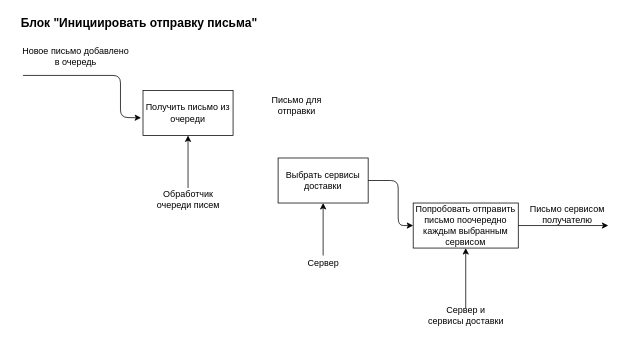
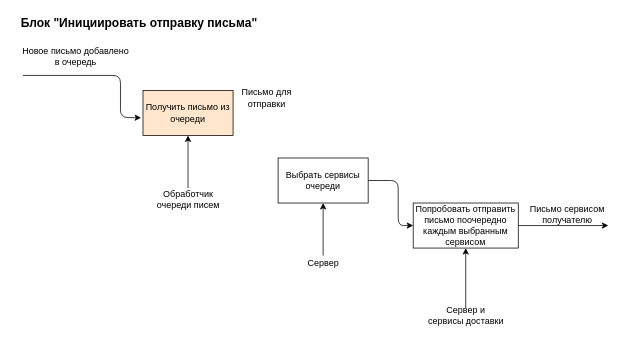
node "Письмо для отправки": moved (297, 105) -> (267, 98)
node "Получить письмо из очереди": fillcolor #ffffff -> #ffe6cc
node "Выбрать сервисы доставки": label "Выбрать сервисы доставки" -> "Выбрать сервисы очереди"
